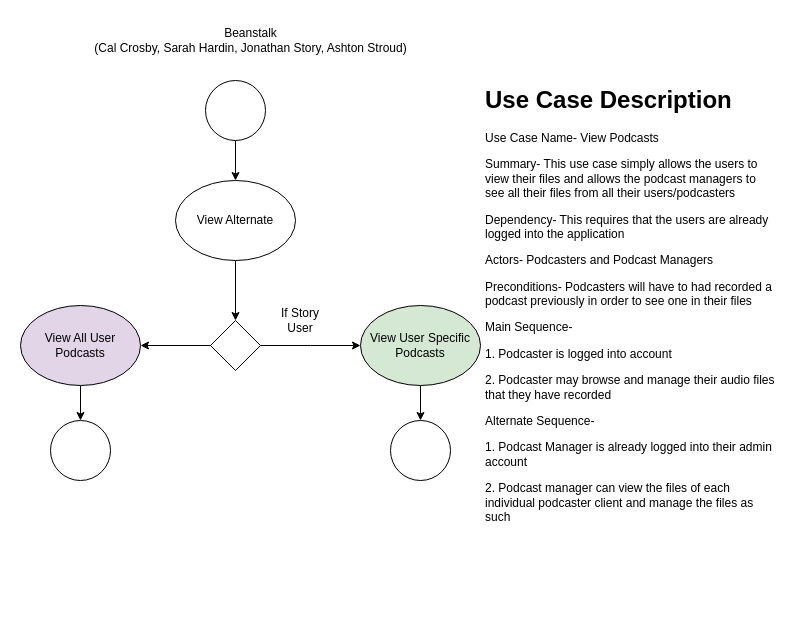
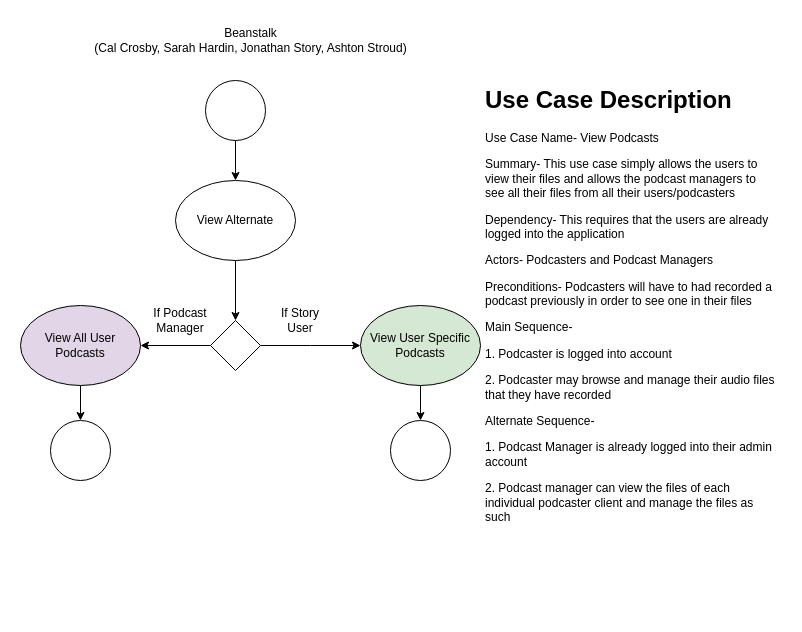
node "If Podcast Manager": added
